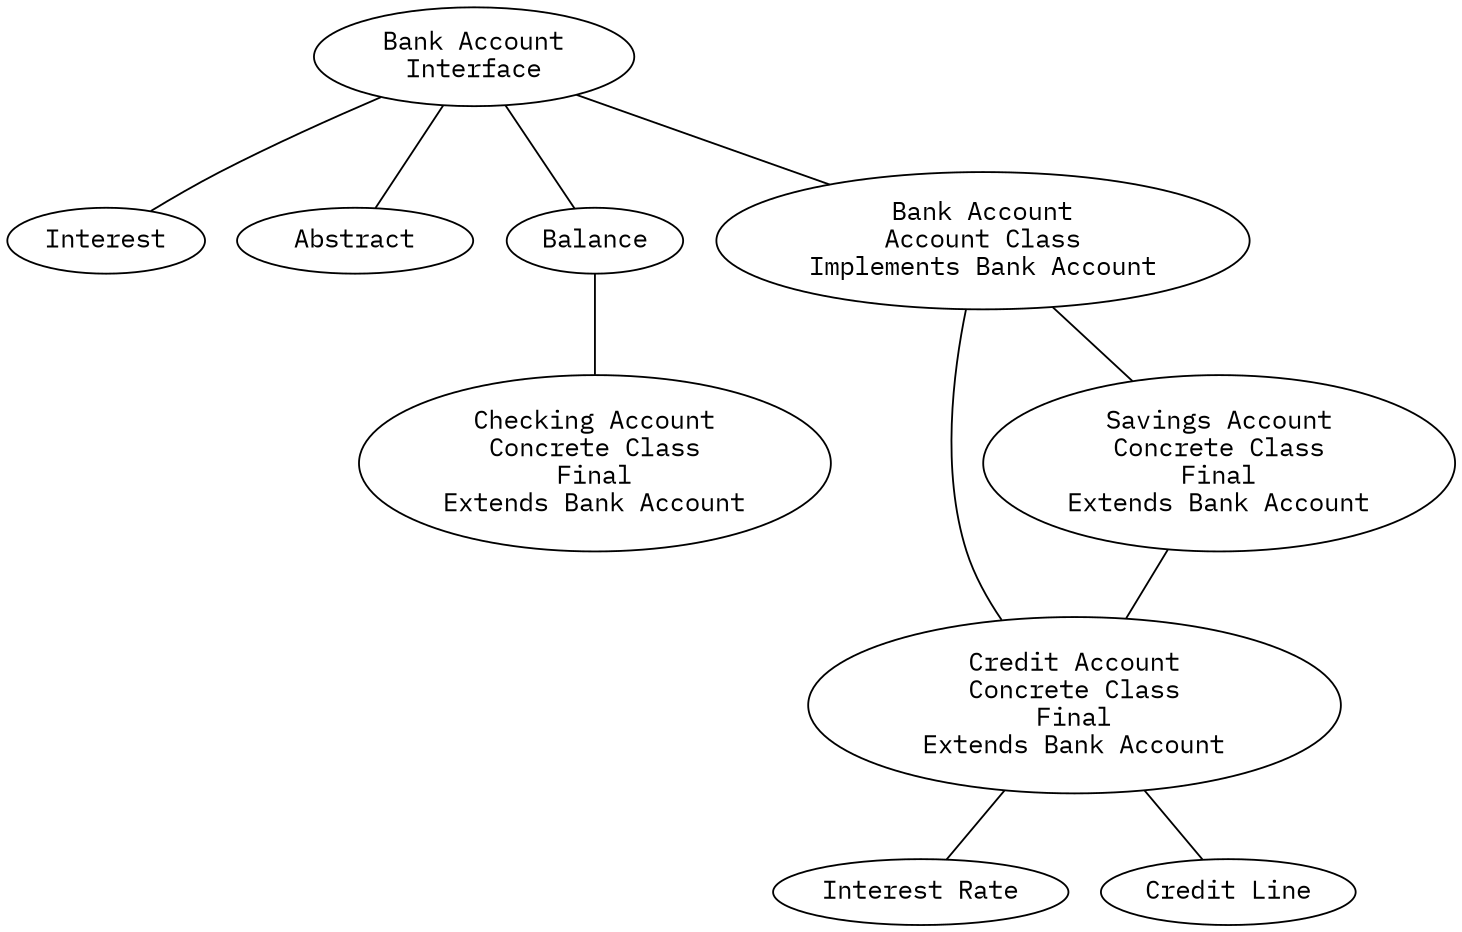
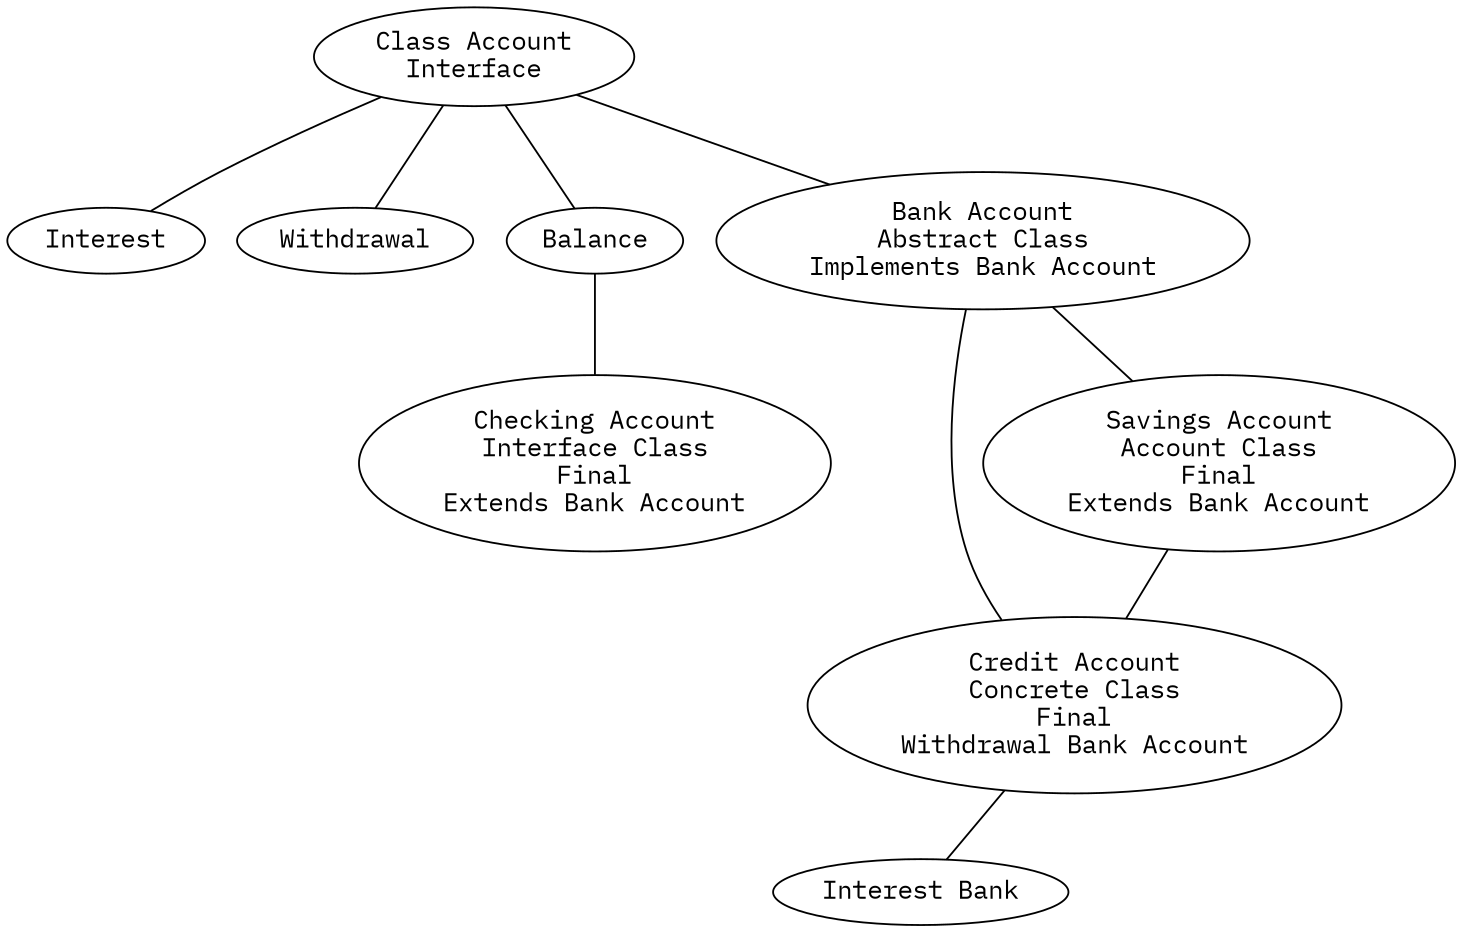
node "Bank Account Interface": label "Bank Account Interface" -> "Class Account Interface"
node "Abstract": label "Abstract" -> "Withdrawal"
node "Bank Account Account Class Implements Bank Account": label "Bank Account Account Class Implements Bank Account" -> "Bank Account Abstract Class Implements Bank Account"
node "Checking Account Concrete Class Final Extends Bank Account": label "Checking Account Concrete Class Final Extends Bank Account" -> "Checking Account Interface Class Final Extends Bank Account"
node "Savings Account Concrete Class Final Extends Bank Account": label "Savings Account Concrete Class Final Extends Bank Account" -> "Savings Account Account Class Final Extends Bank Account"
node "Credit Account Concrete Class Final Extends Bank Account": label "Credit Account Concrete Class Final Extends Bank Account" -> "Credit Account Concrete Class Final Withdrawal Bank Account"
node "Interest Rate": label "Interest Rate" -> "Interest Bank"
node "Credit Line": removed
